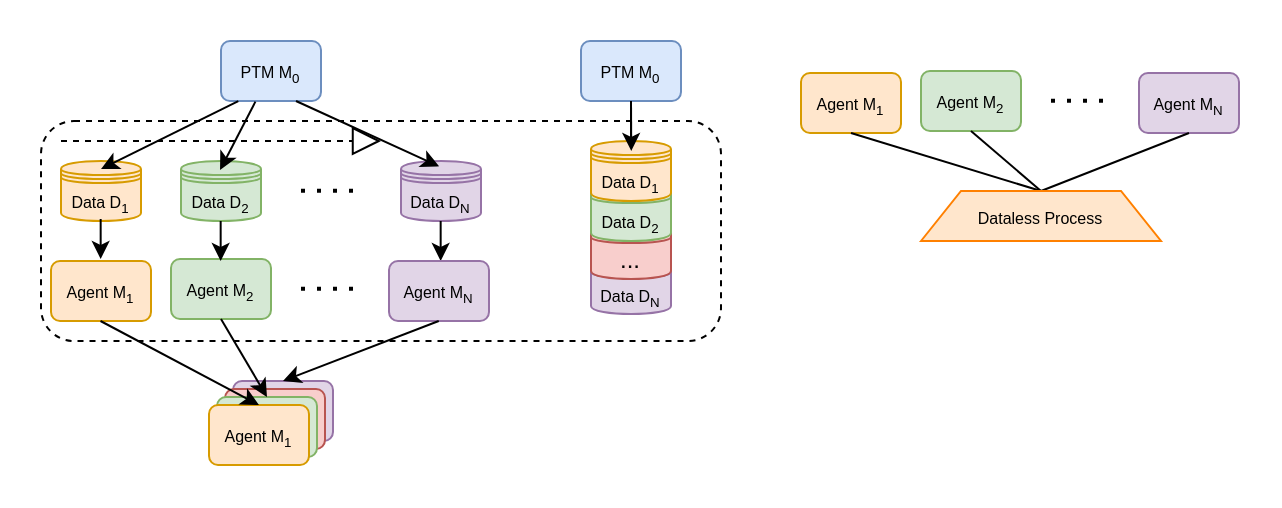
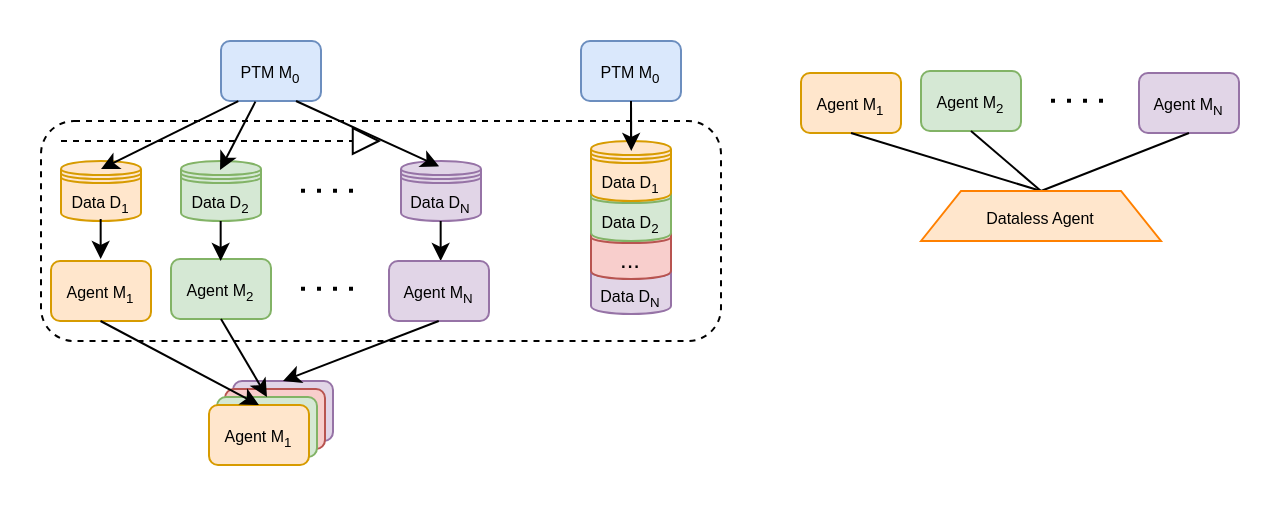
node "Dataless Process": label "Dataless Process" -> "Dataless Agent"
